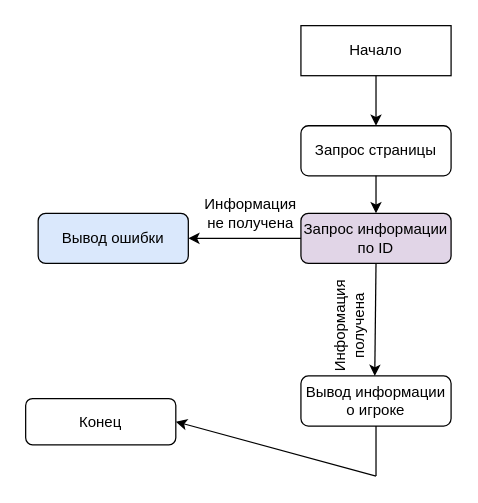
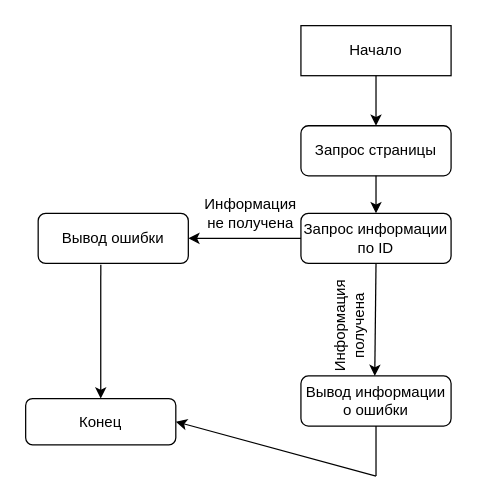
node "Вывод ошибки": fillcolor #dae8fc -> #ffffff
node "Запрос информации по ID": fillcolor #e1d5e7 -> #ffffff
edge "Вывод ошибки" -> "Конец": added
node "Вывод информации о игроке": label "Вывод информации о игроке" -> "Вывод информации о ошибки"
